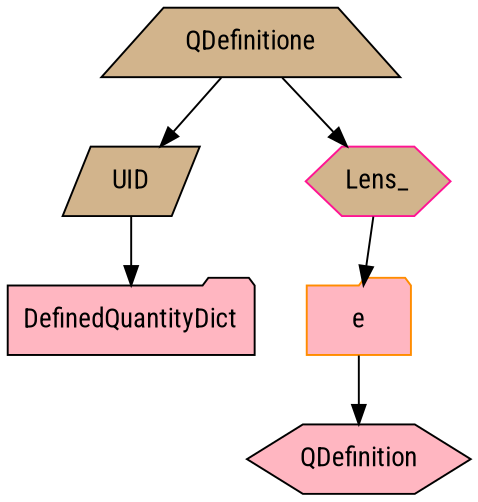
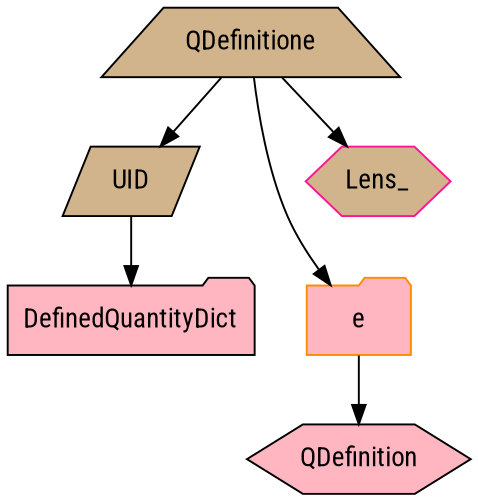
edge "Lens_" -> "e": now "QDefinitione" -> "e"
